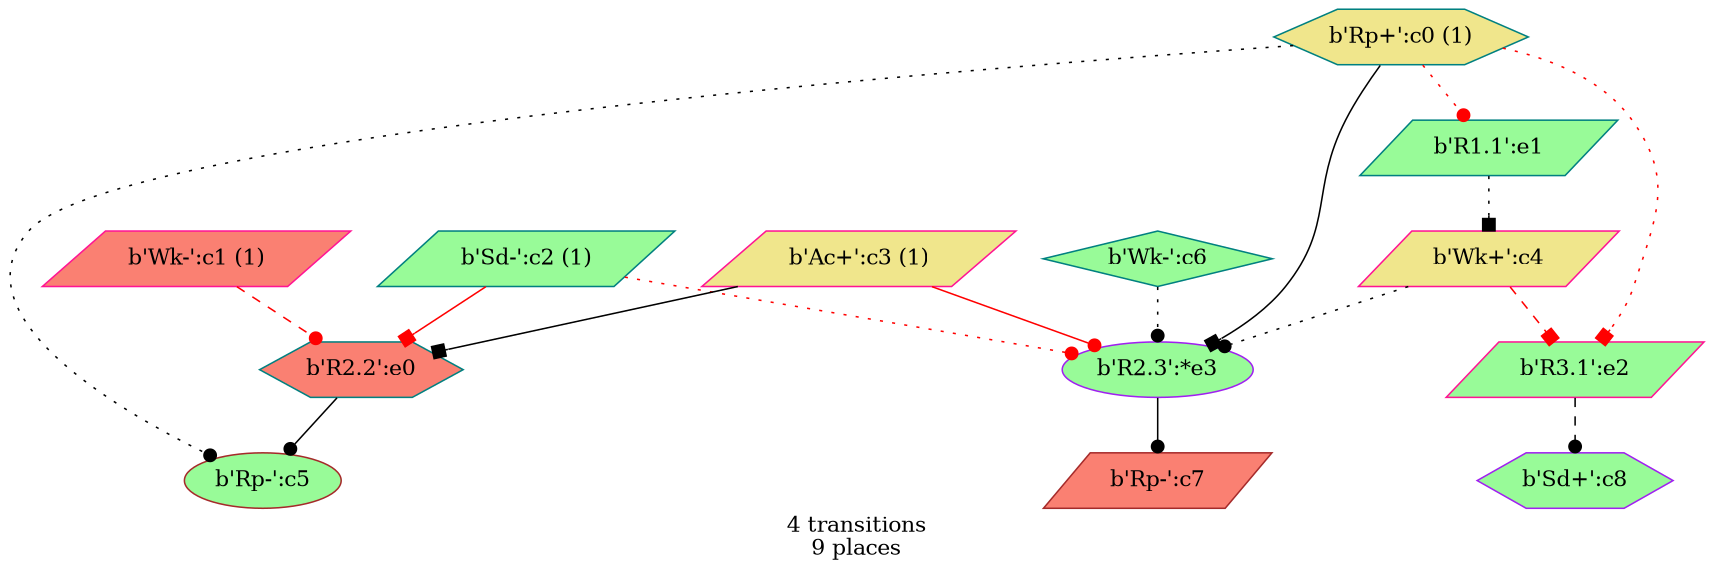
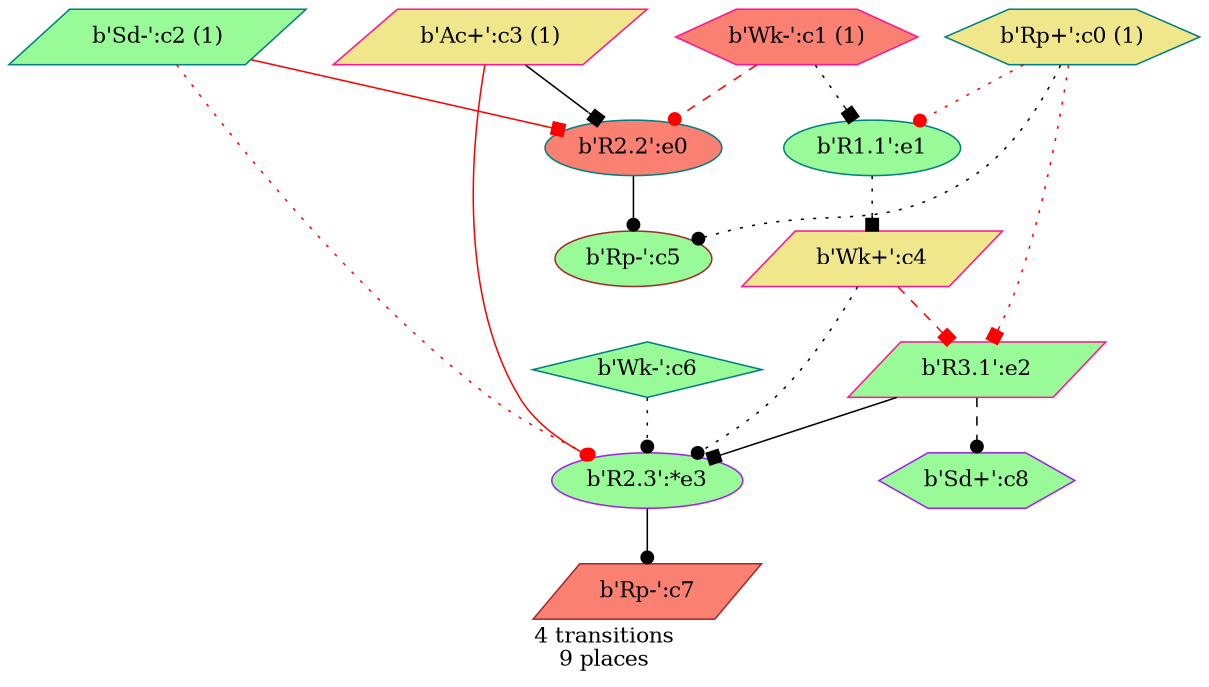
edge "b'Wk-':c1 (1)" -> "b'R1.1':e1": added
node "b'R1.1':e1": shape parallelogram -> ellipse
edge "b'Rp+':c0 (1)" -> "b'R2.3':*e3": now "b'R3.1':e2" -> "b'R2.3':*e3"
node "b'Wk-':c1 (1)": shape parallelogram -> hexagon
node "b'R2.2':e0": shape hexagon -> ellipse
